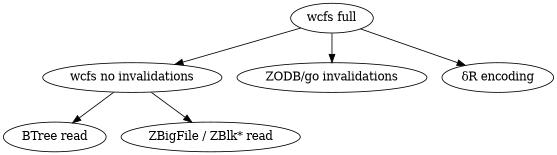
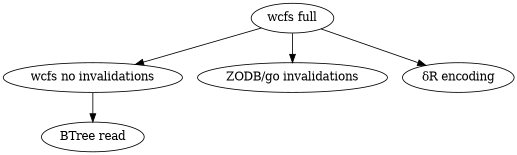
node "ZBigFile / ZBlk* read": removed
